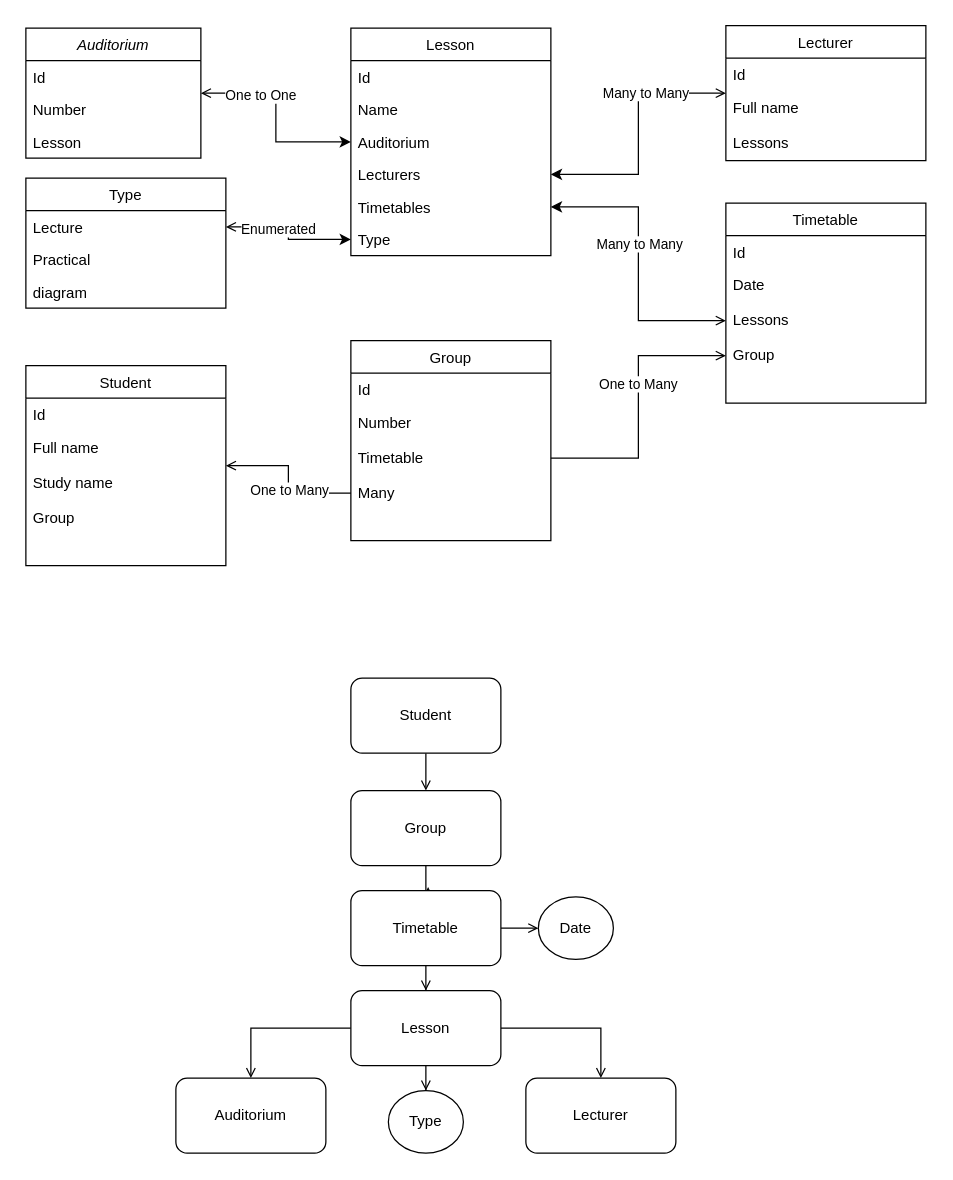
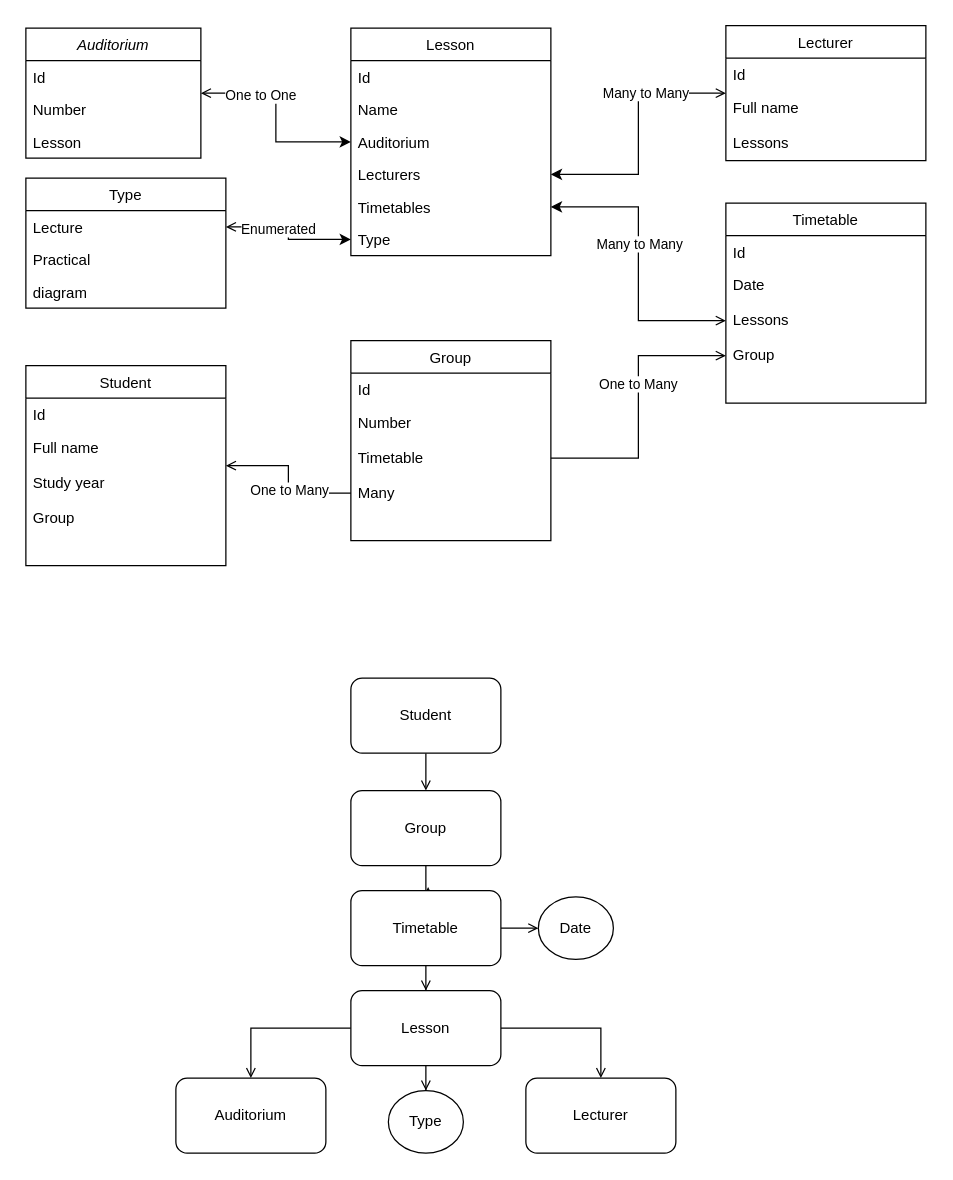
node "Study name": label "Study name" -> "Study year"
